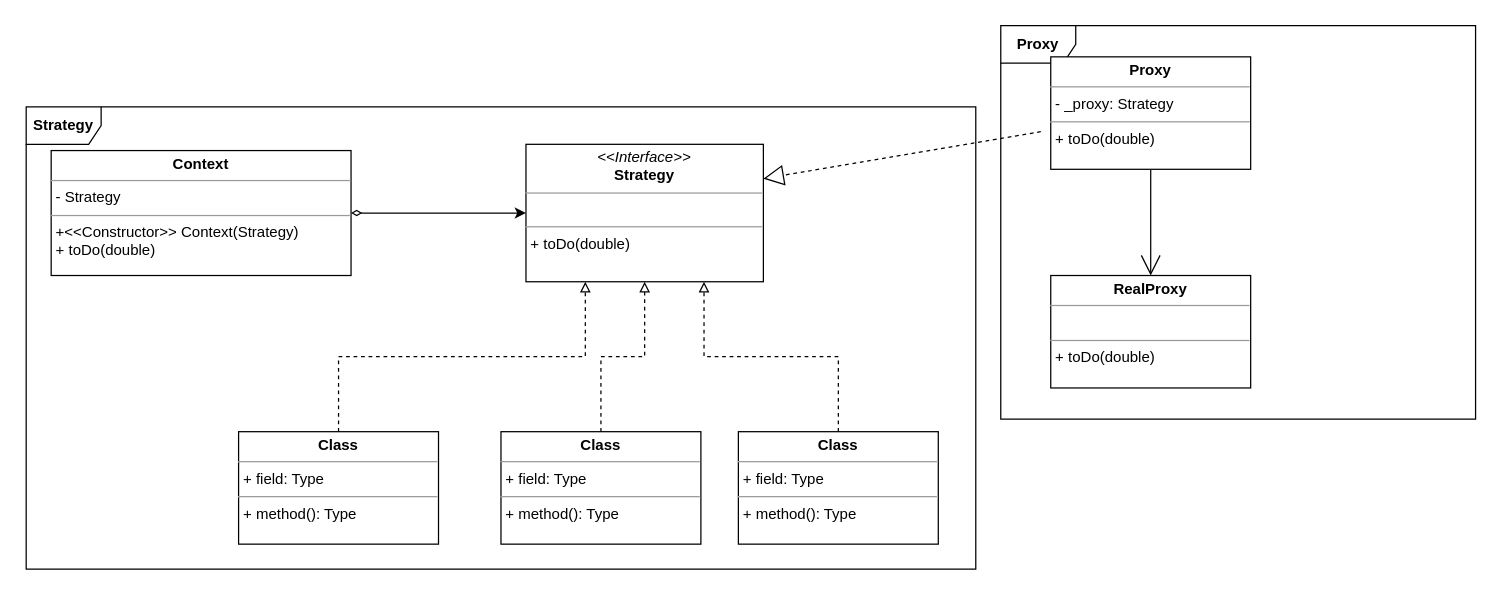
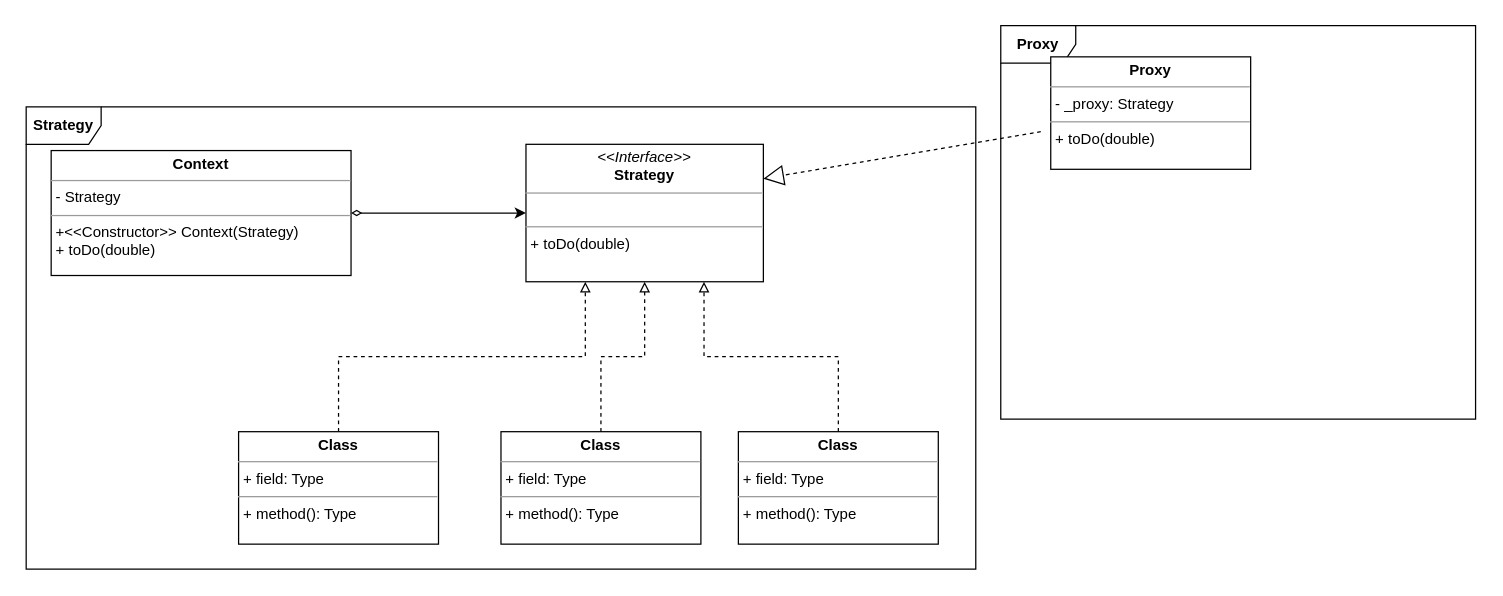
edge "Proxy - _proxy: Strategy + toDo(double)" -> "RealProxy + toDo(double)": removed
node "RealProxy + toDo(double)": removed
